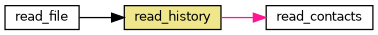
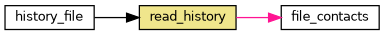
node "read_file": label "read_file" -> "history_file"
node "read_contacts": label "read_contacts" -> "file_contacts"
